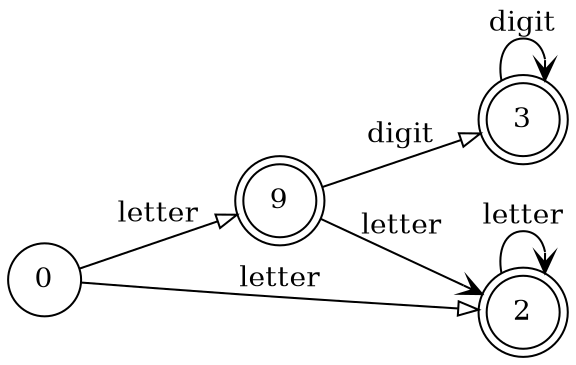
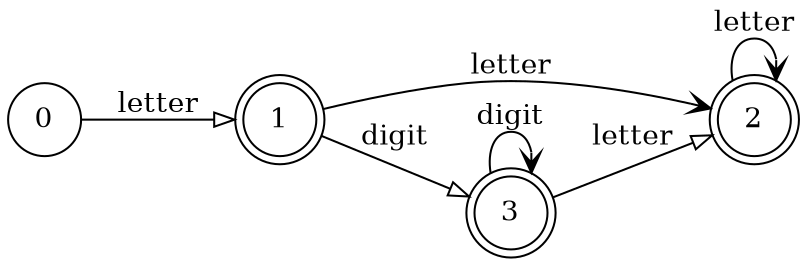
node "9": label "9" -> "1"
edge "0" -> "2": now "3" -> "2"
